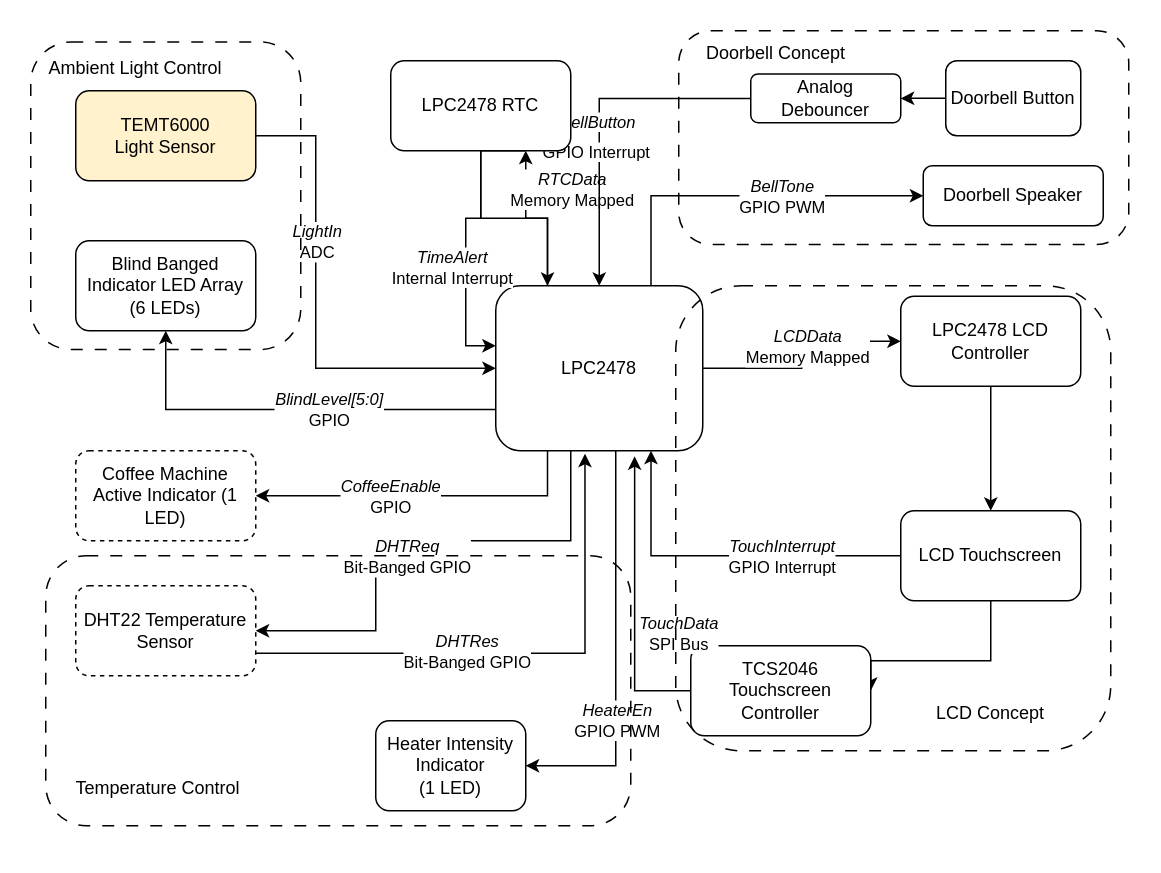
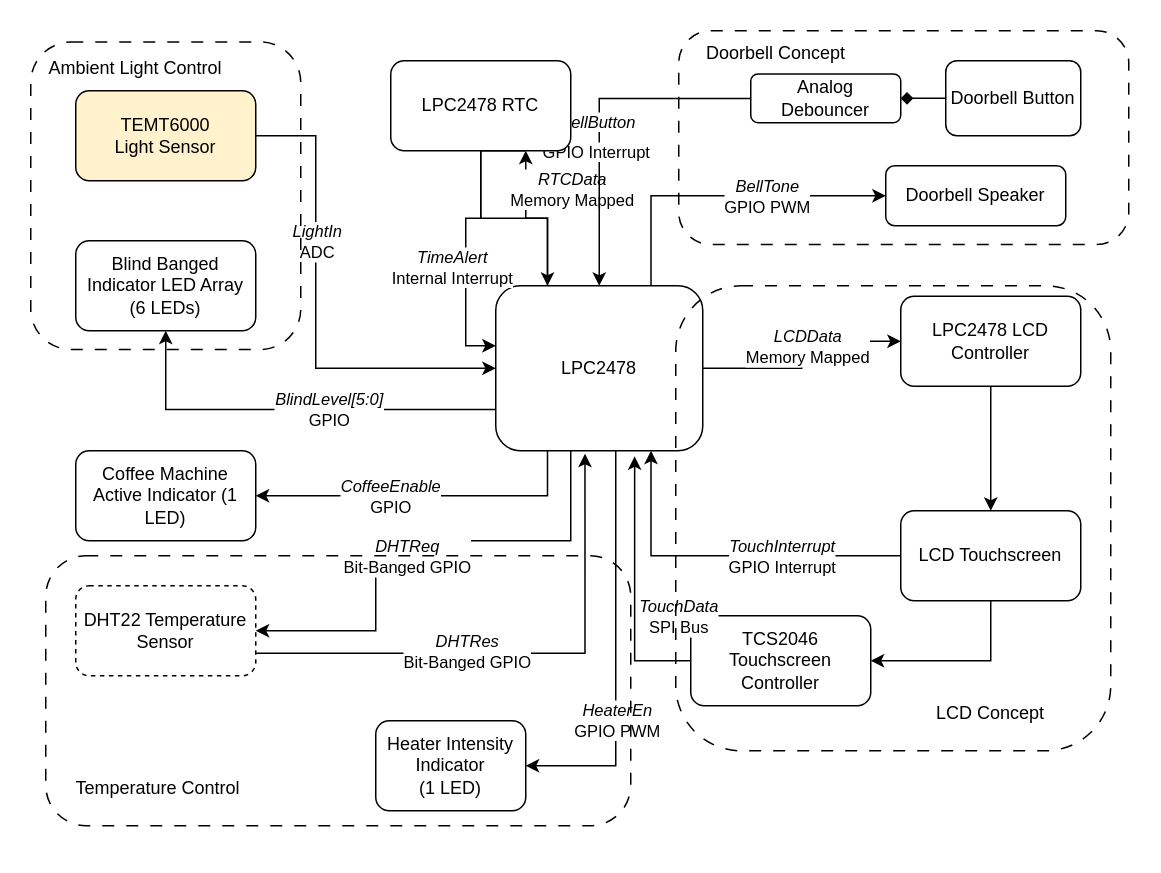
edge "Doorbell Button" -> "Analog Debouncer": arrowhead classic -> diamond
node "Doorbell Speaker": moved (1013, 196) -> (976, 196)
node "Coffee Machine Active Indicator (1 LED)": style dashed -> solid
node "TCS2046 Touchscreen Controller": moved (781, 691) -> (781, 661)
